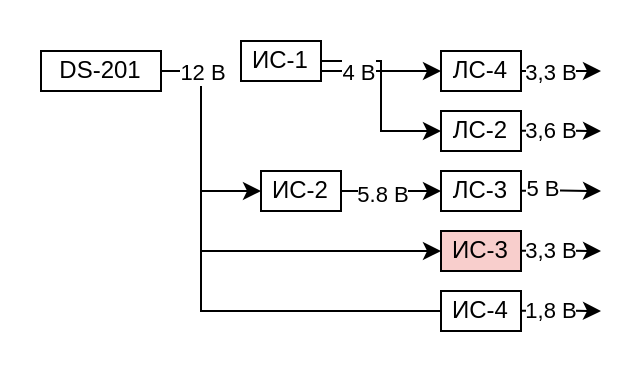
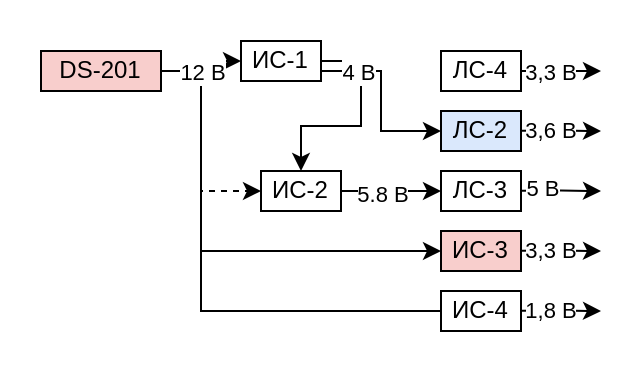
edge "DS-201" -> "ИС-1": added
node "DS-201": fillcolor #ffffff -> #f8cecc
edge "ИС-1" -> "ЛС-4": now "ИС-1" -> "ИС-2"
node "ЛС-2": fillcolor #ffffff -> #dae8fc
edge "DS-201" -> "ИС-2": style solid -> dashed
